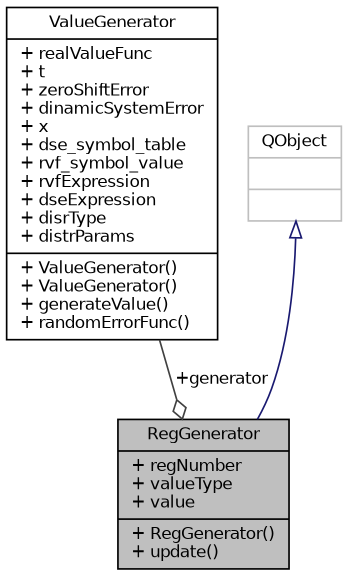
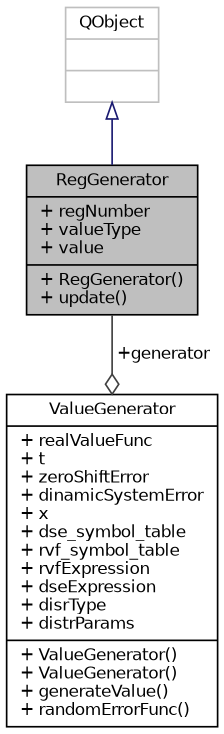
node "ValueGenerator": text "+ rvf_symbol_value" -> "+ rvf_symbol_table"
edge "ValueGenerator" -> "RegGenerator": reversed
